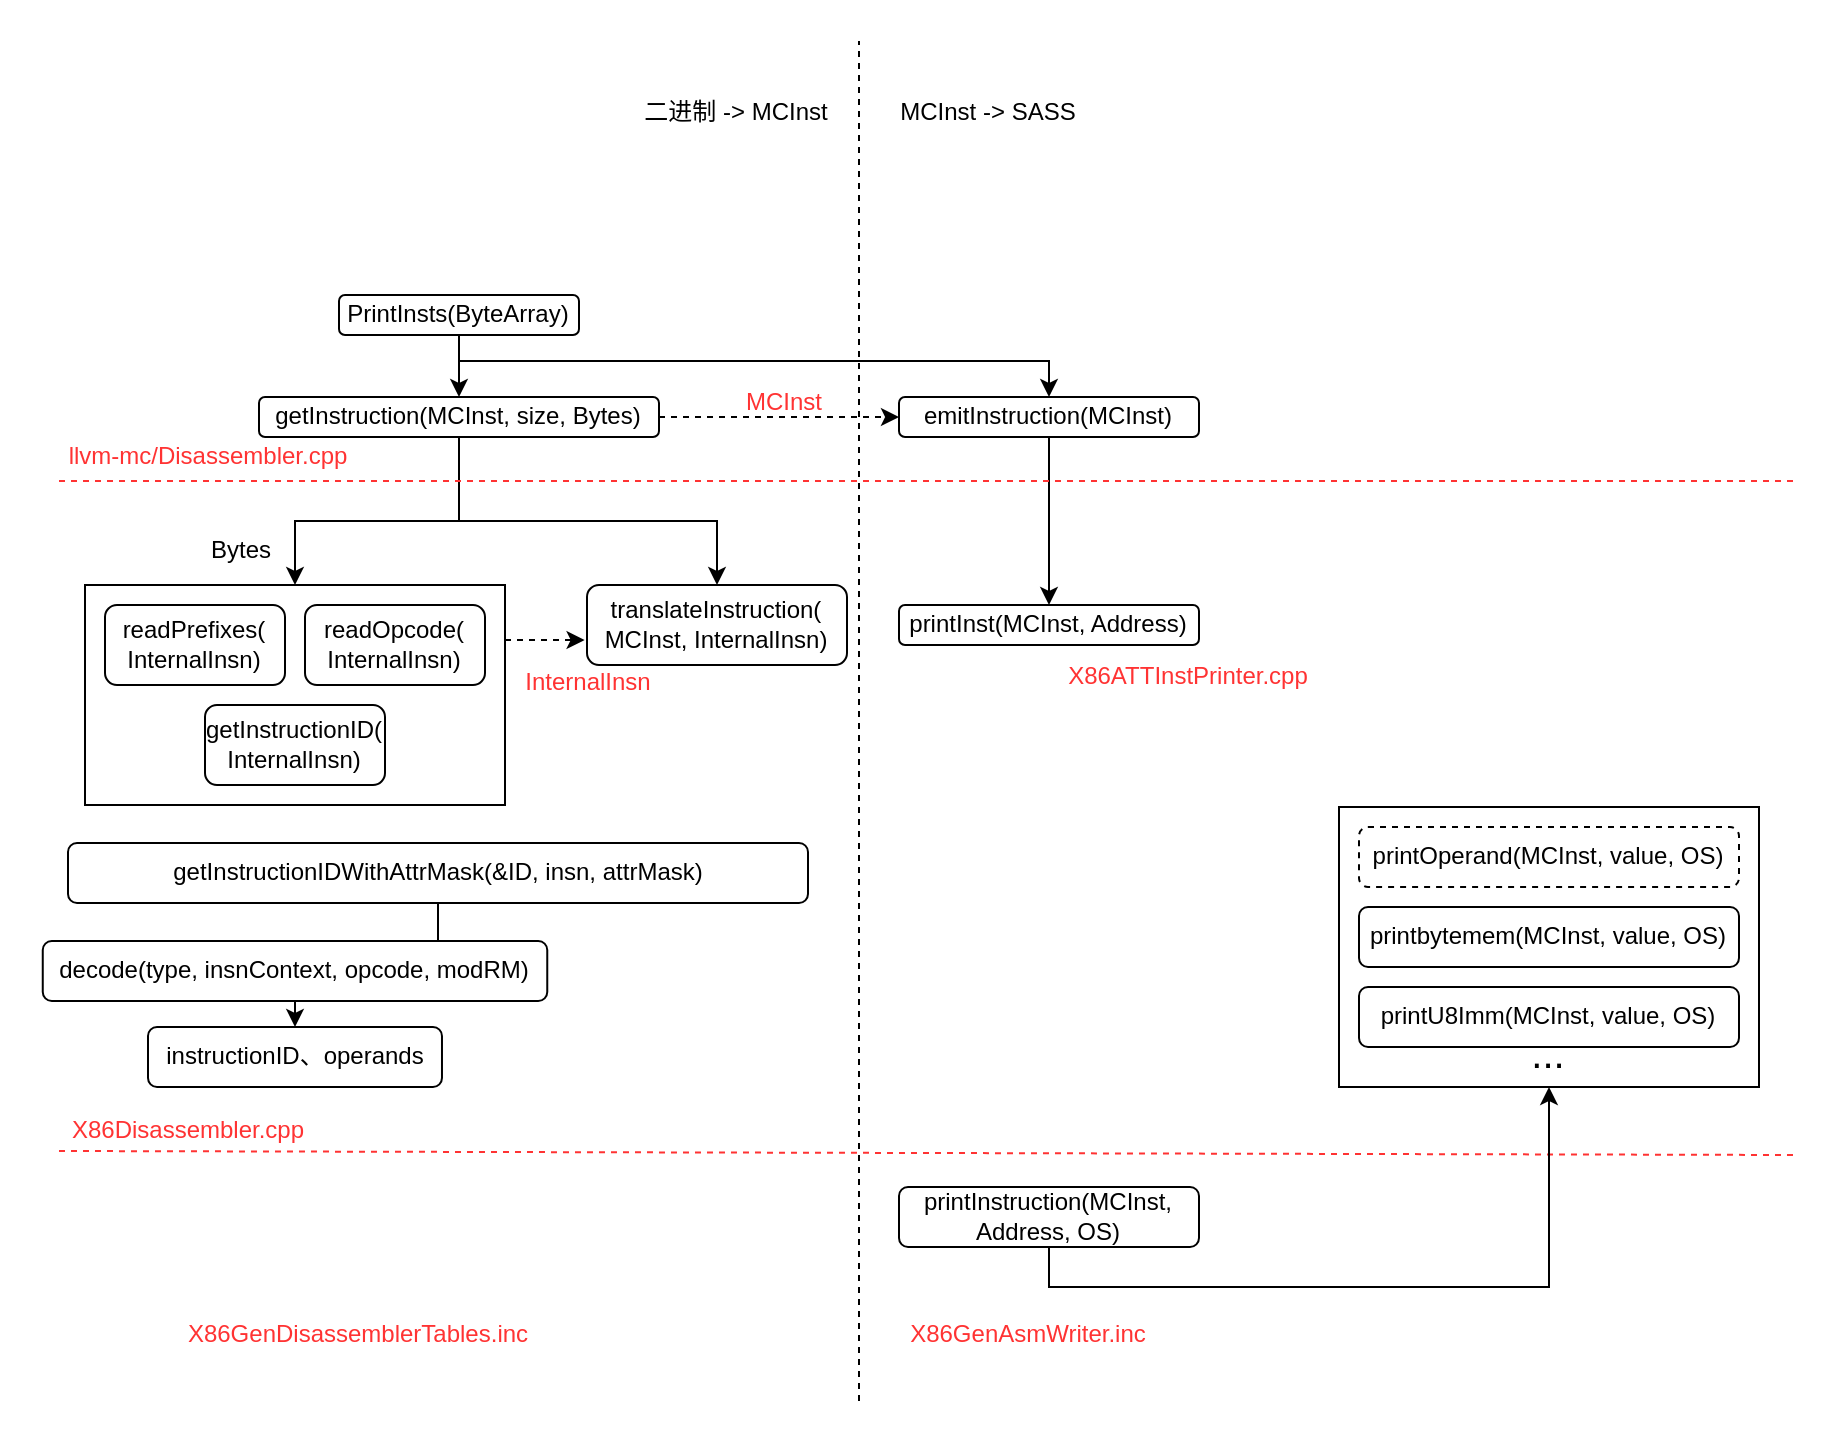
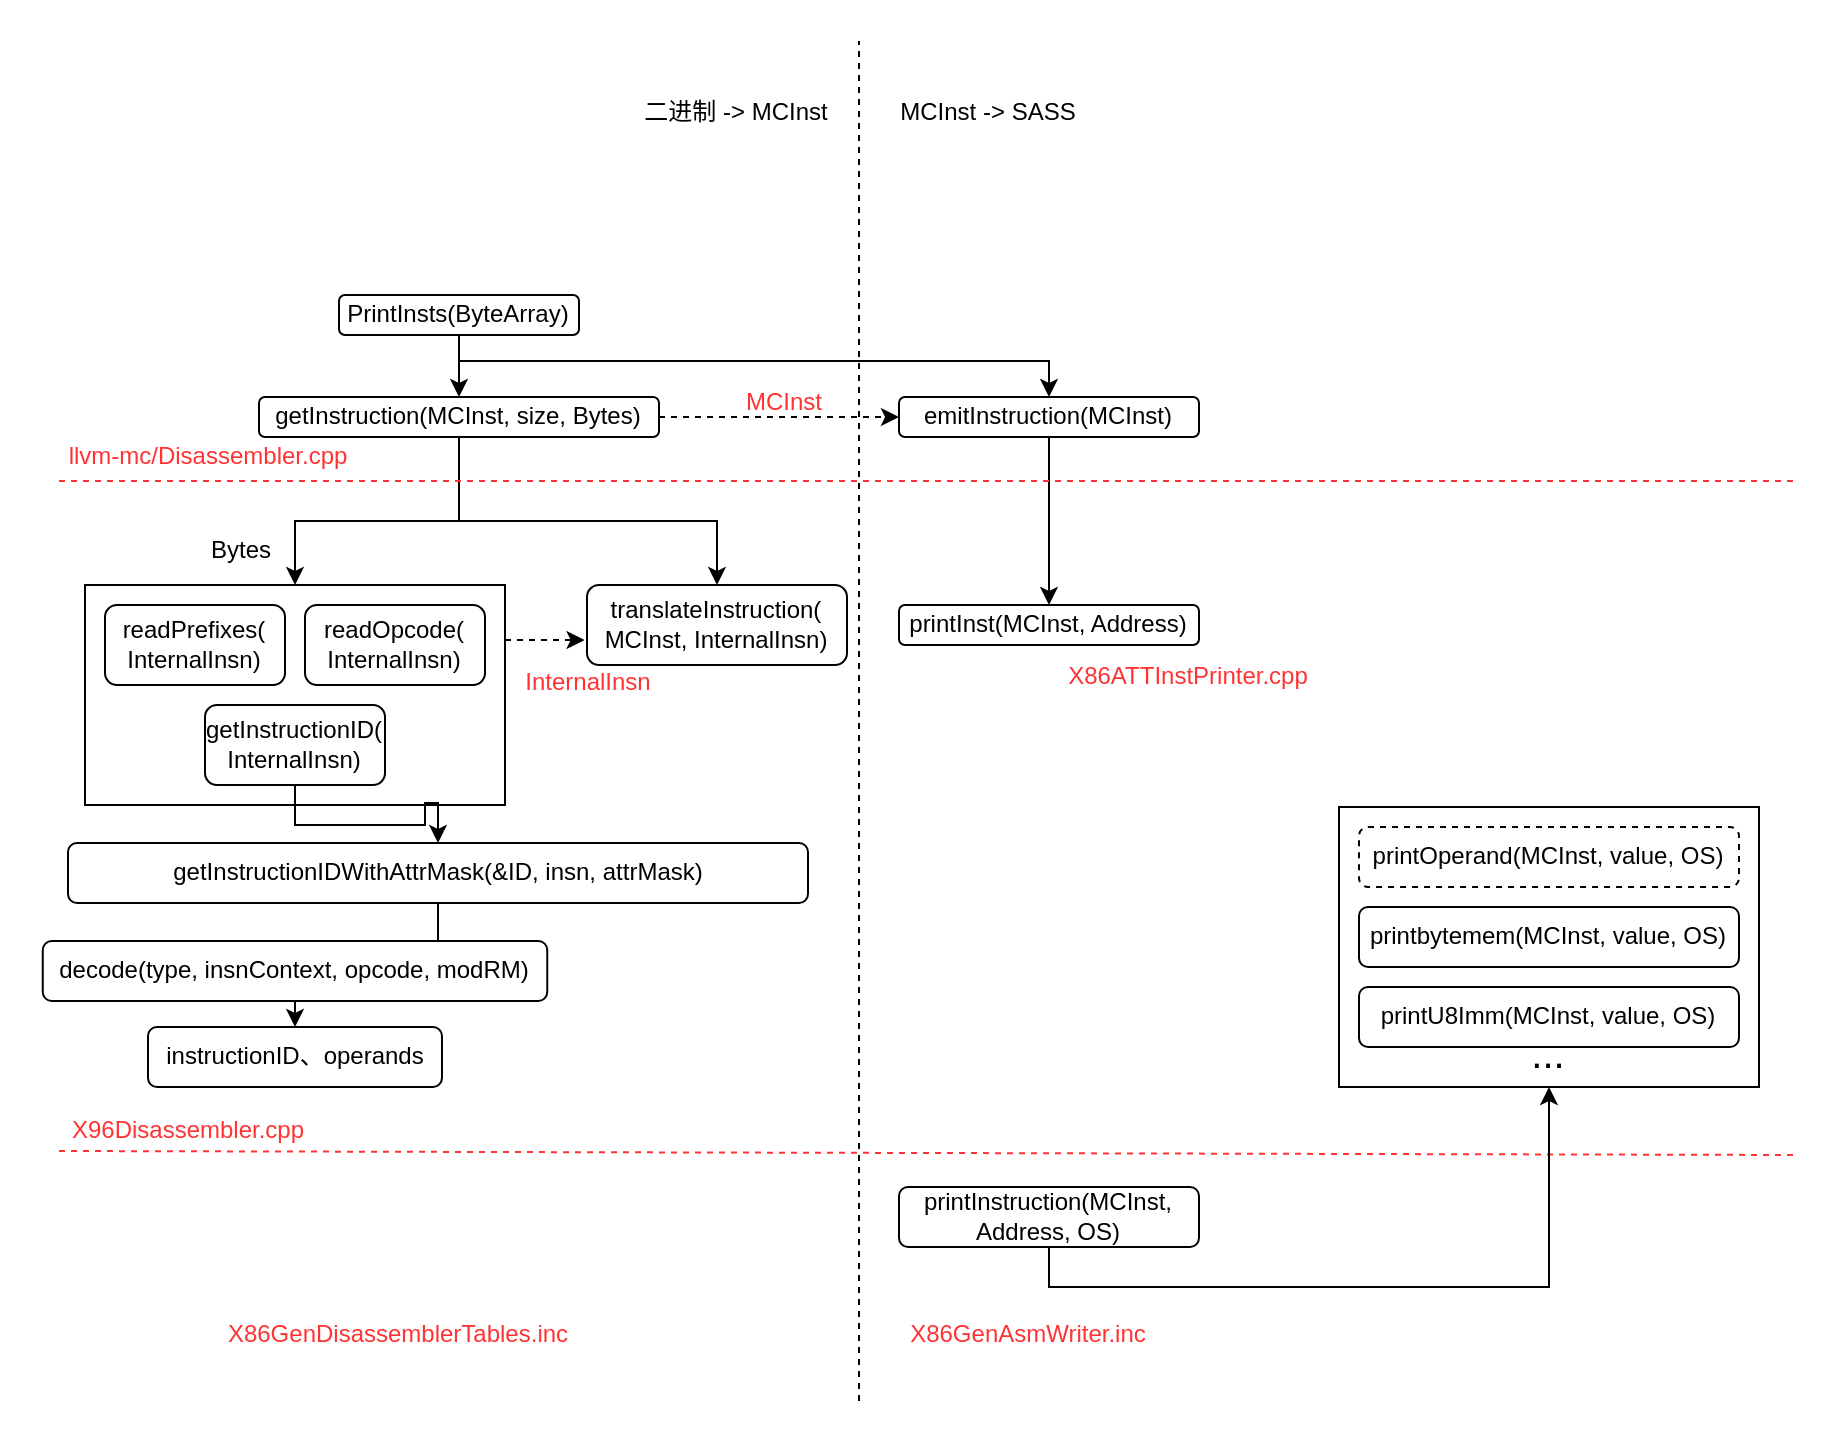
edge "getInstructionID( InternalInsn)" -> "getInstructionIDWithAttrMask(&ID, insn, attrMask)": added
node "X86Disassembler.cpp": label "X86Disassembler.cpp" -> "X96Disassembler.cpp"
node "X86GenDisassemblerTables.inc": moved (359, 1334) -> (399, 1334)
